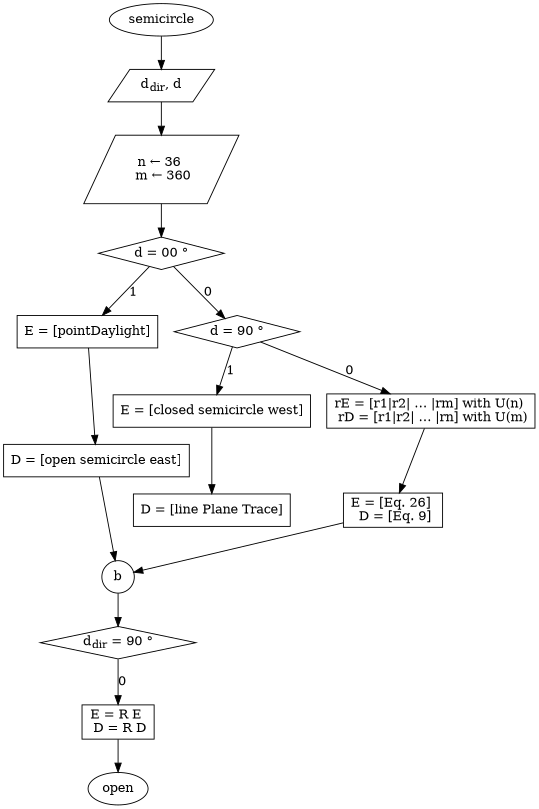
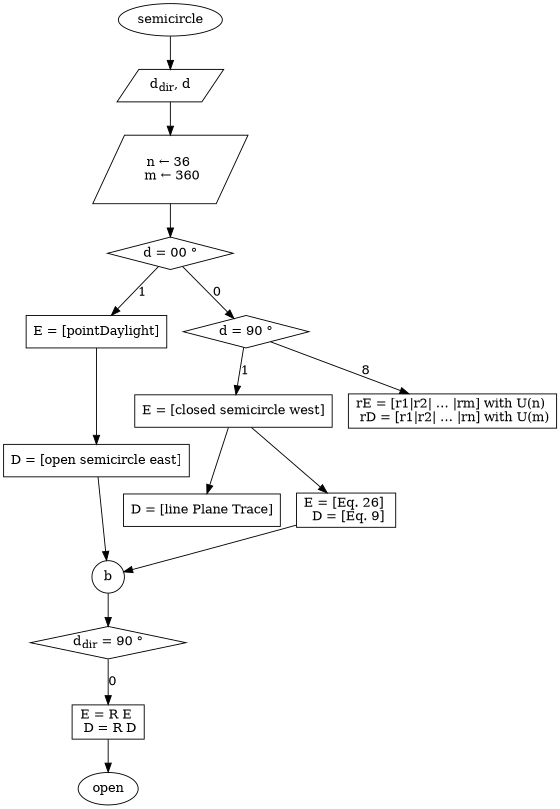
edge "d = 90 °" -> "rE = [r1|r2| … |rm] with U(n)": label "0" -> "8"
edge "rE = [r1|r2| … |rm] with U(n)" -> "E = [Eq. 26]": now "E = [closed semicircle west]" -> "E = [Eq. 26]"
